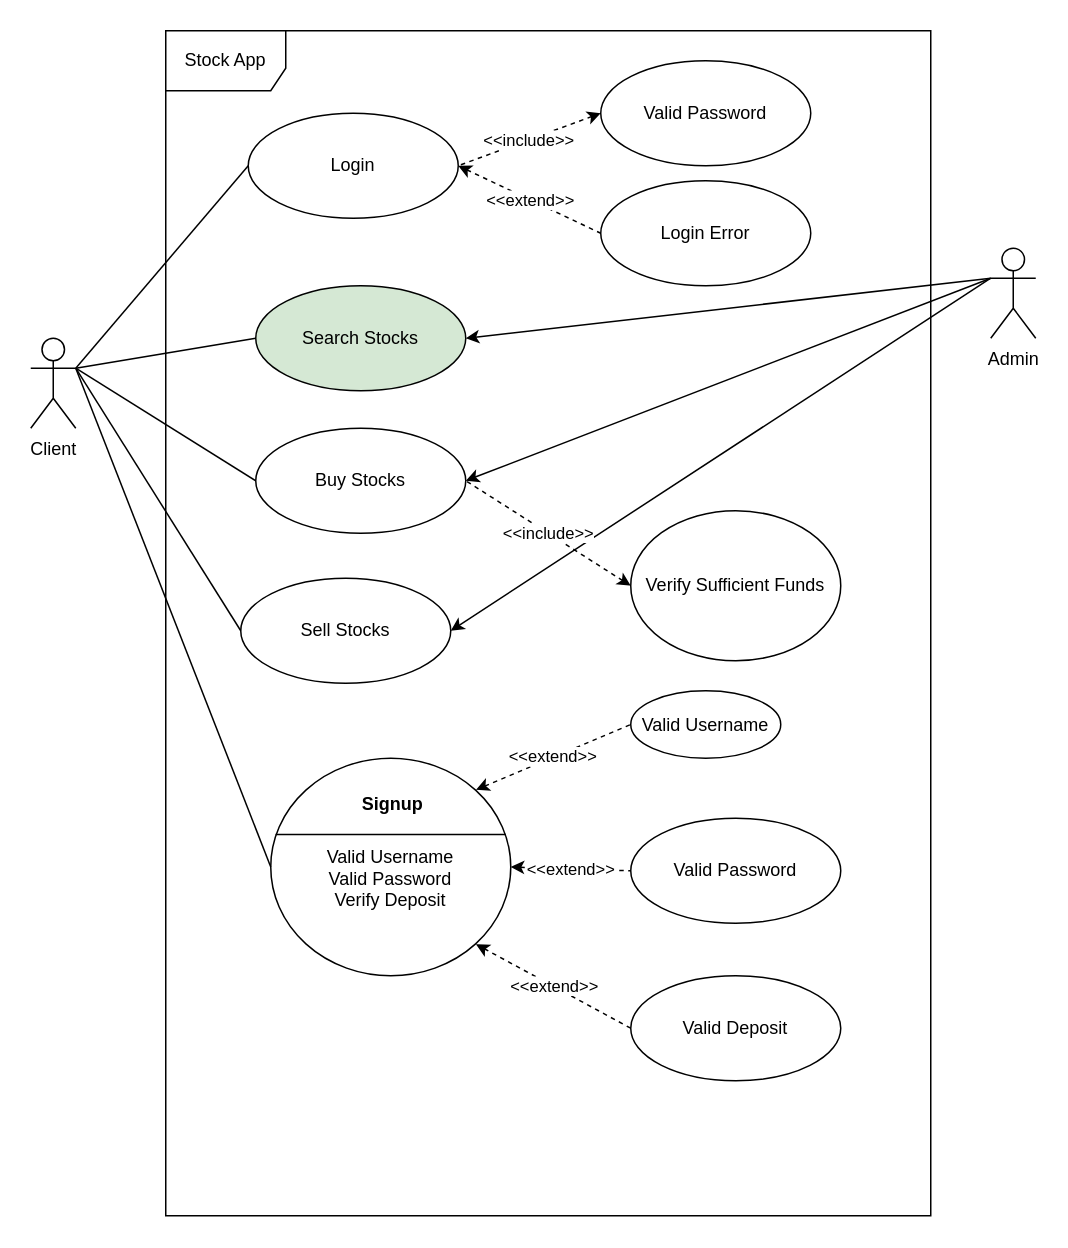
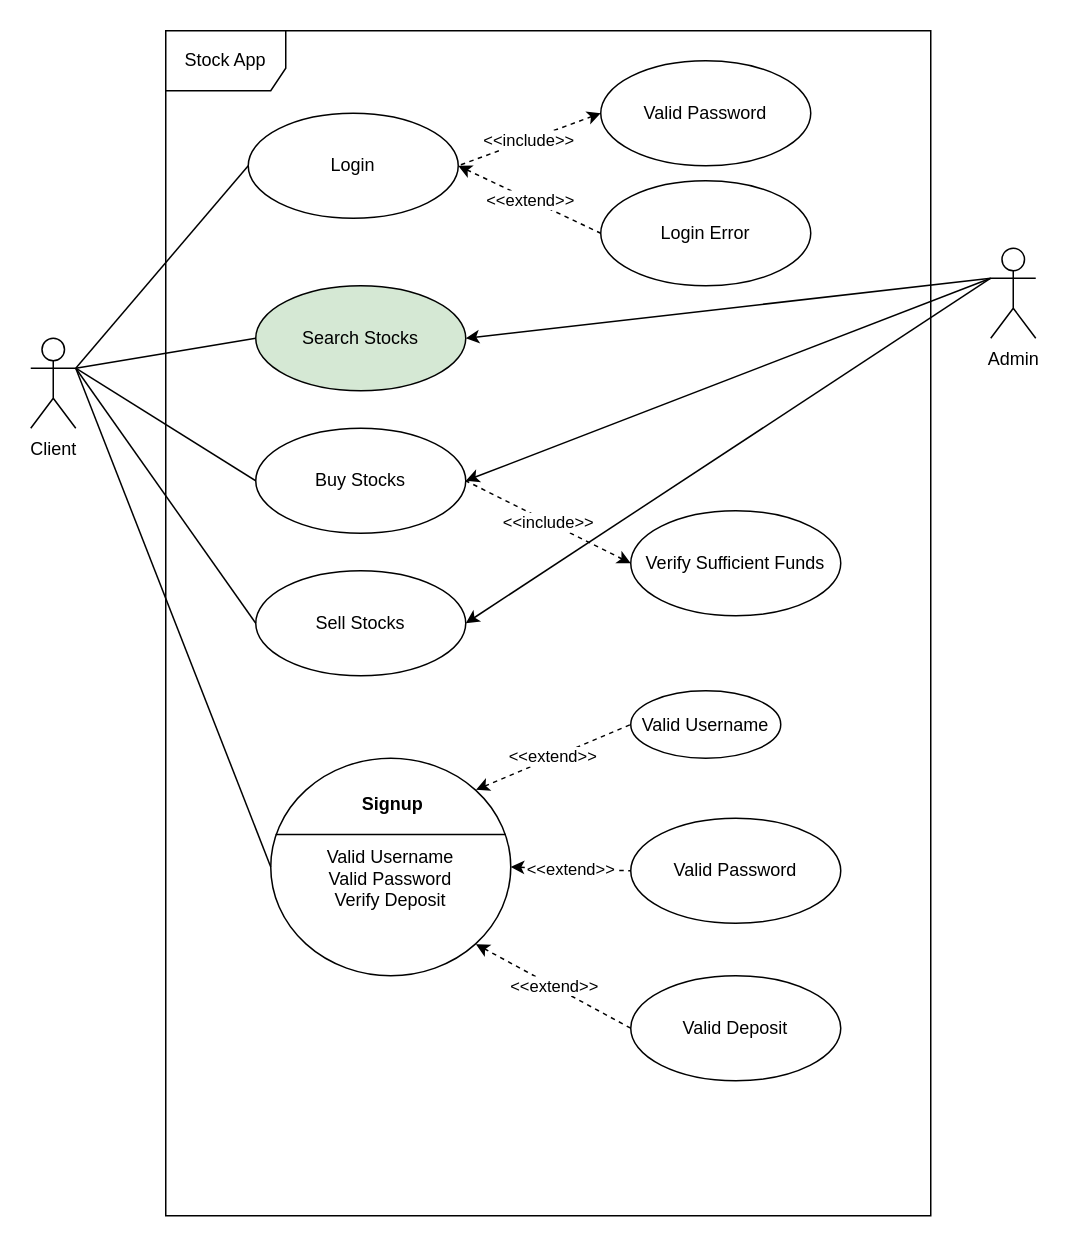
node "Verify Sufficient Funds": size 210x150 -> 210x105
node "Sell Stocks": moved (346, 631) -> (361, 623)
